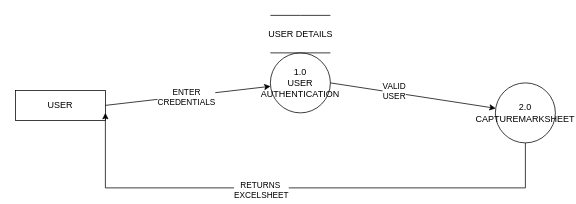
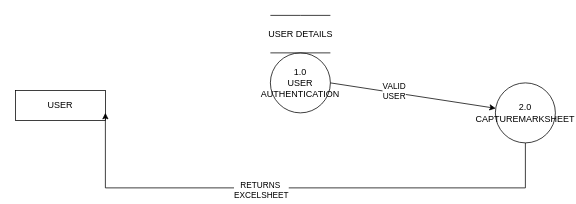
edge "USER" -> "1.0 USER AUTHENTICATION": removed, label "ENTER CREDENTIALS"
